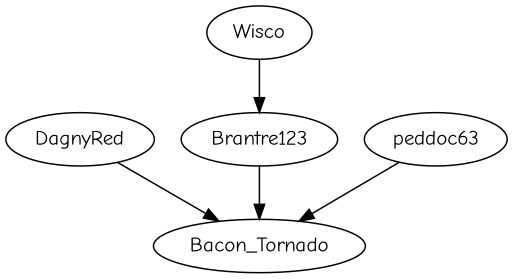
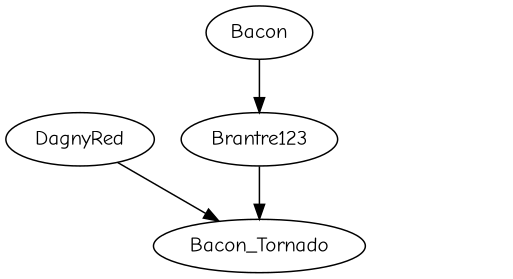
node "Wisco": label "Wisco" -> "Bacon"
node "peddoc63": removed
